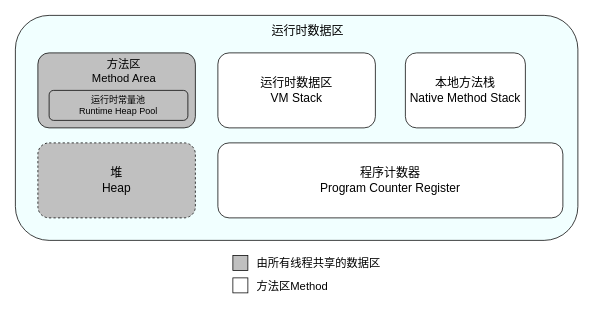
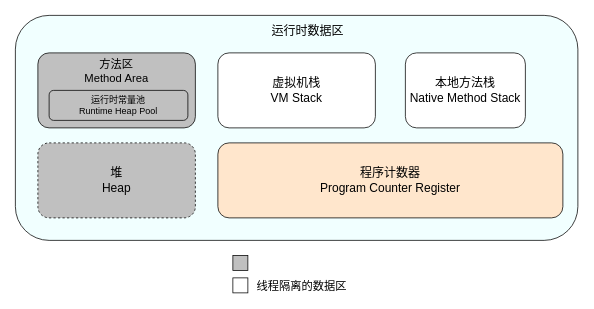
node "方法区Method Area": moved (124, 71) -> (117, 71)
node "运行时数据区 VM Stack": label "运行时数据区 VM Stack" -> "虚拟机栈 VM Stack"
node "程序计数器 Program Counter Register": fillcolor #ffffff -> #ffe6cc
node "由所有线程共享的数据区": removed
node "方法区Method": label "方法区Method" -> "线程隔离的数据区"
